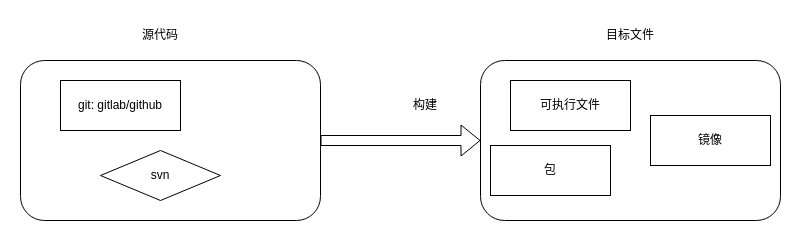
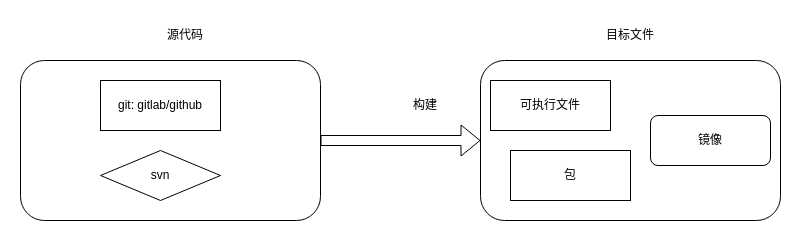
node "源代码": moved (161, 36) -> (186, 36)
node "git: gitlab/github": moved (121, 106) -> (161, 106)
node "可执行文件": moved (571, 106) -> (551, 106)
node "镜像": shape rectangle -> rounded rectangle
node "包": moved (551, 171) -> (571, 176)
